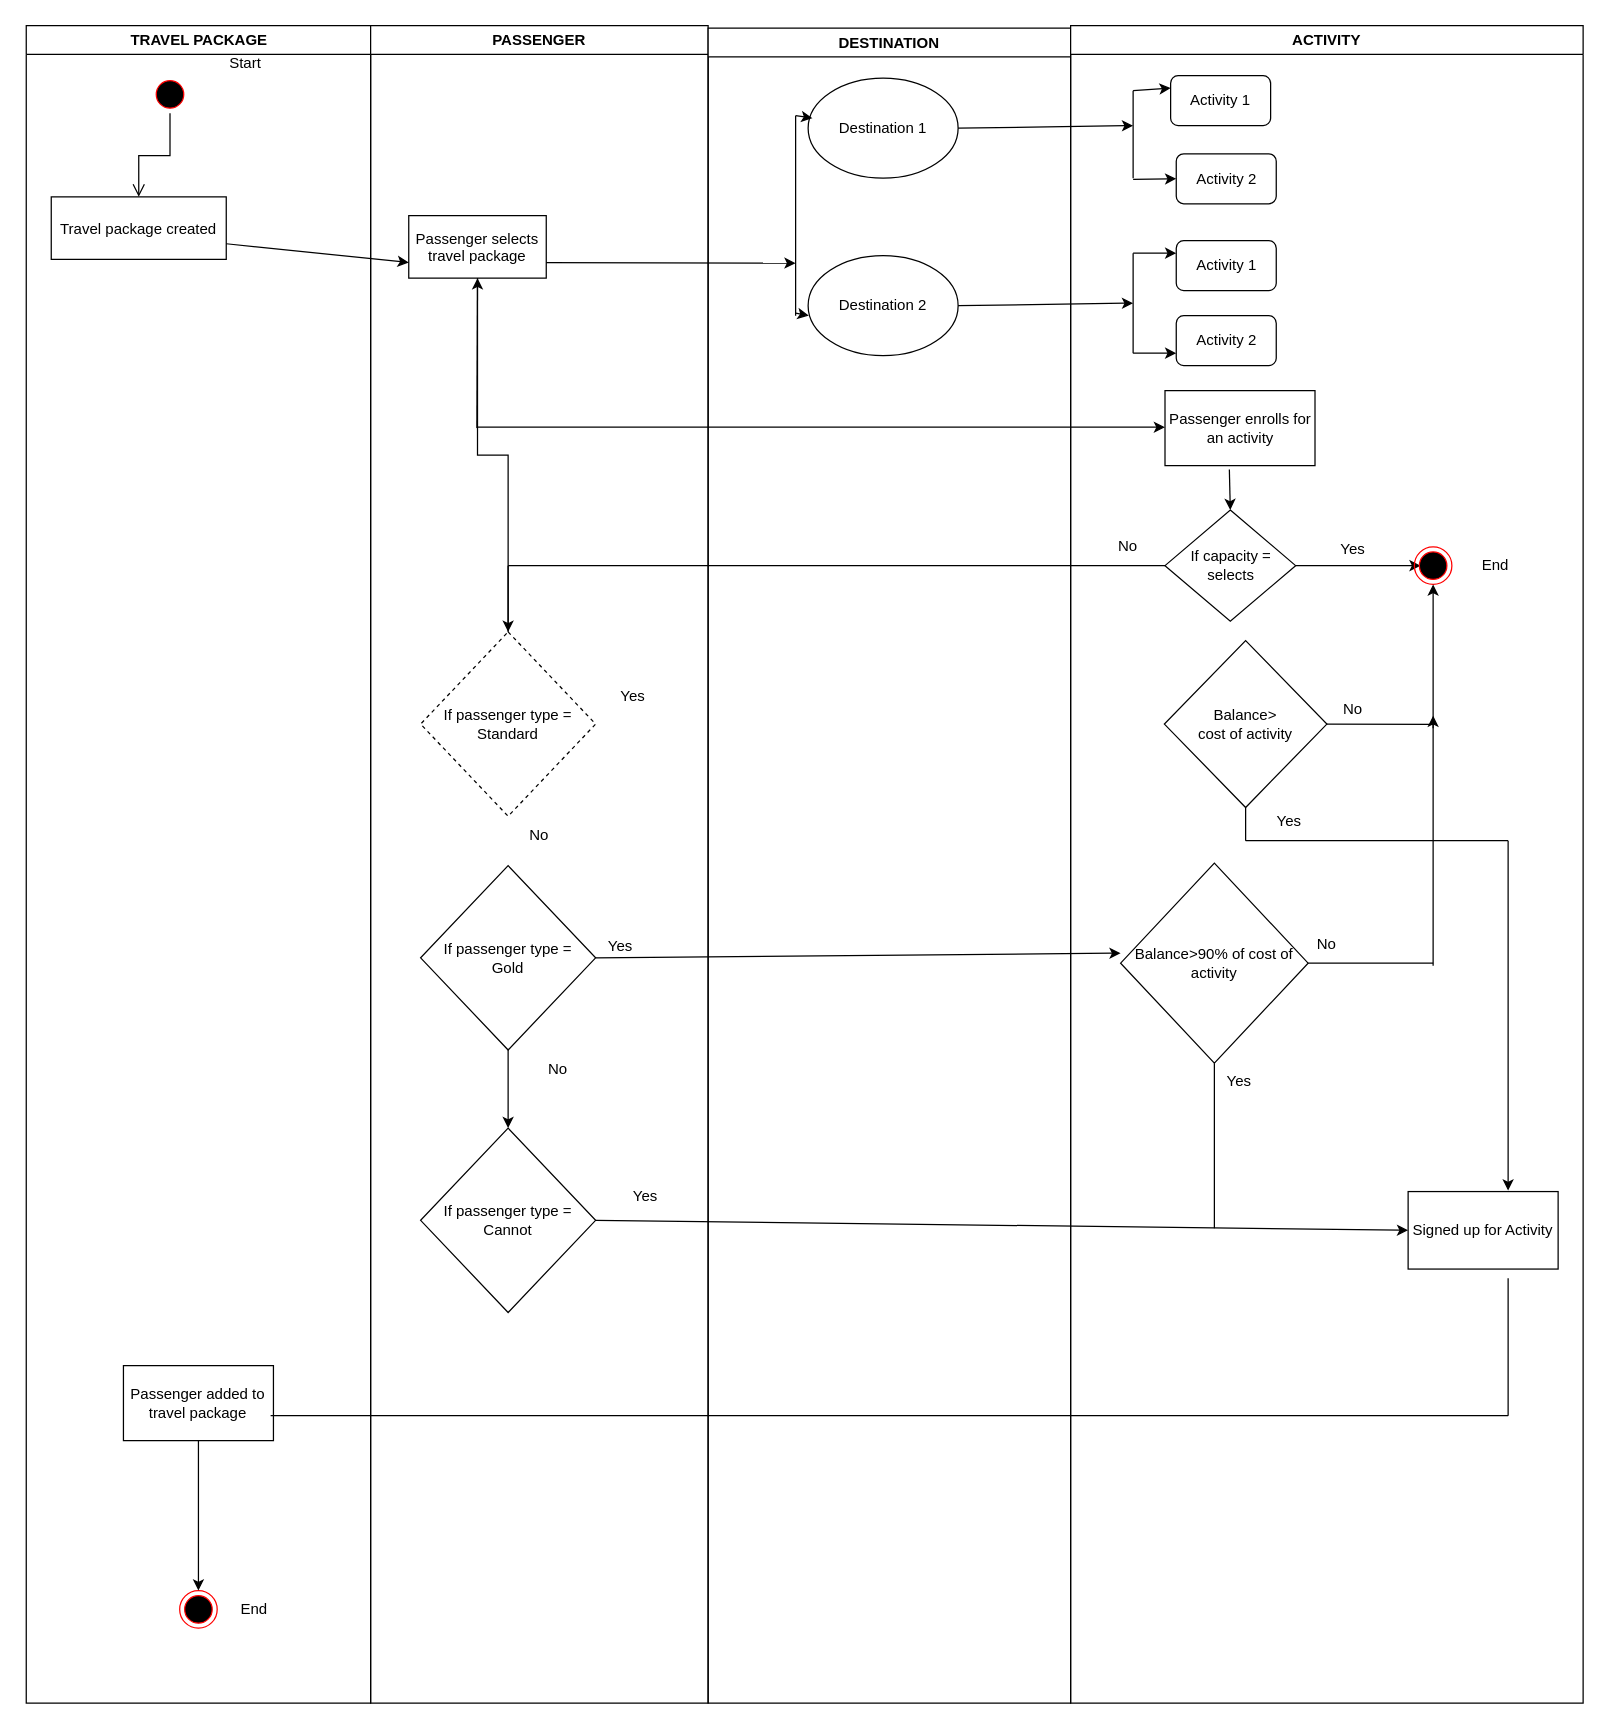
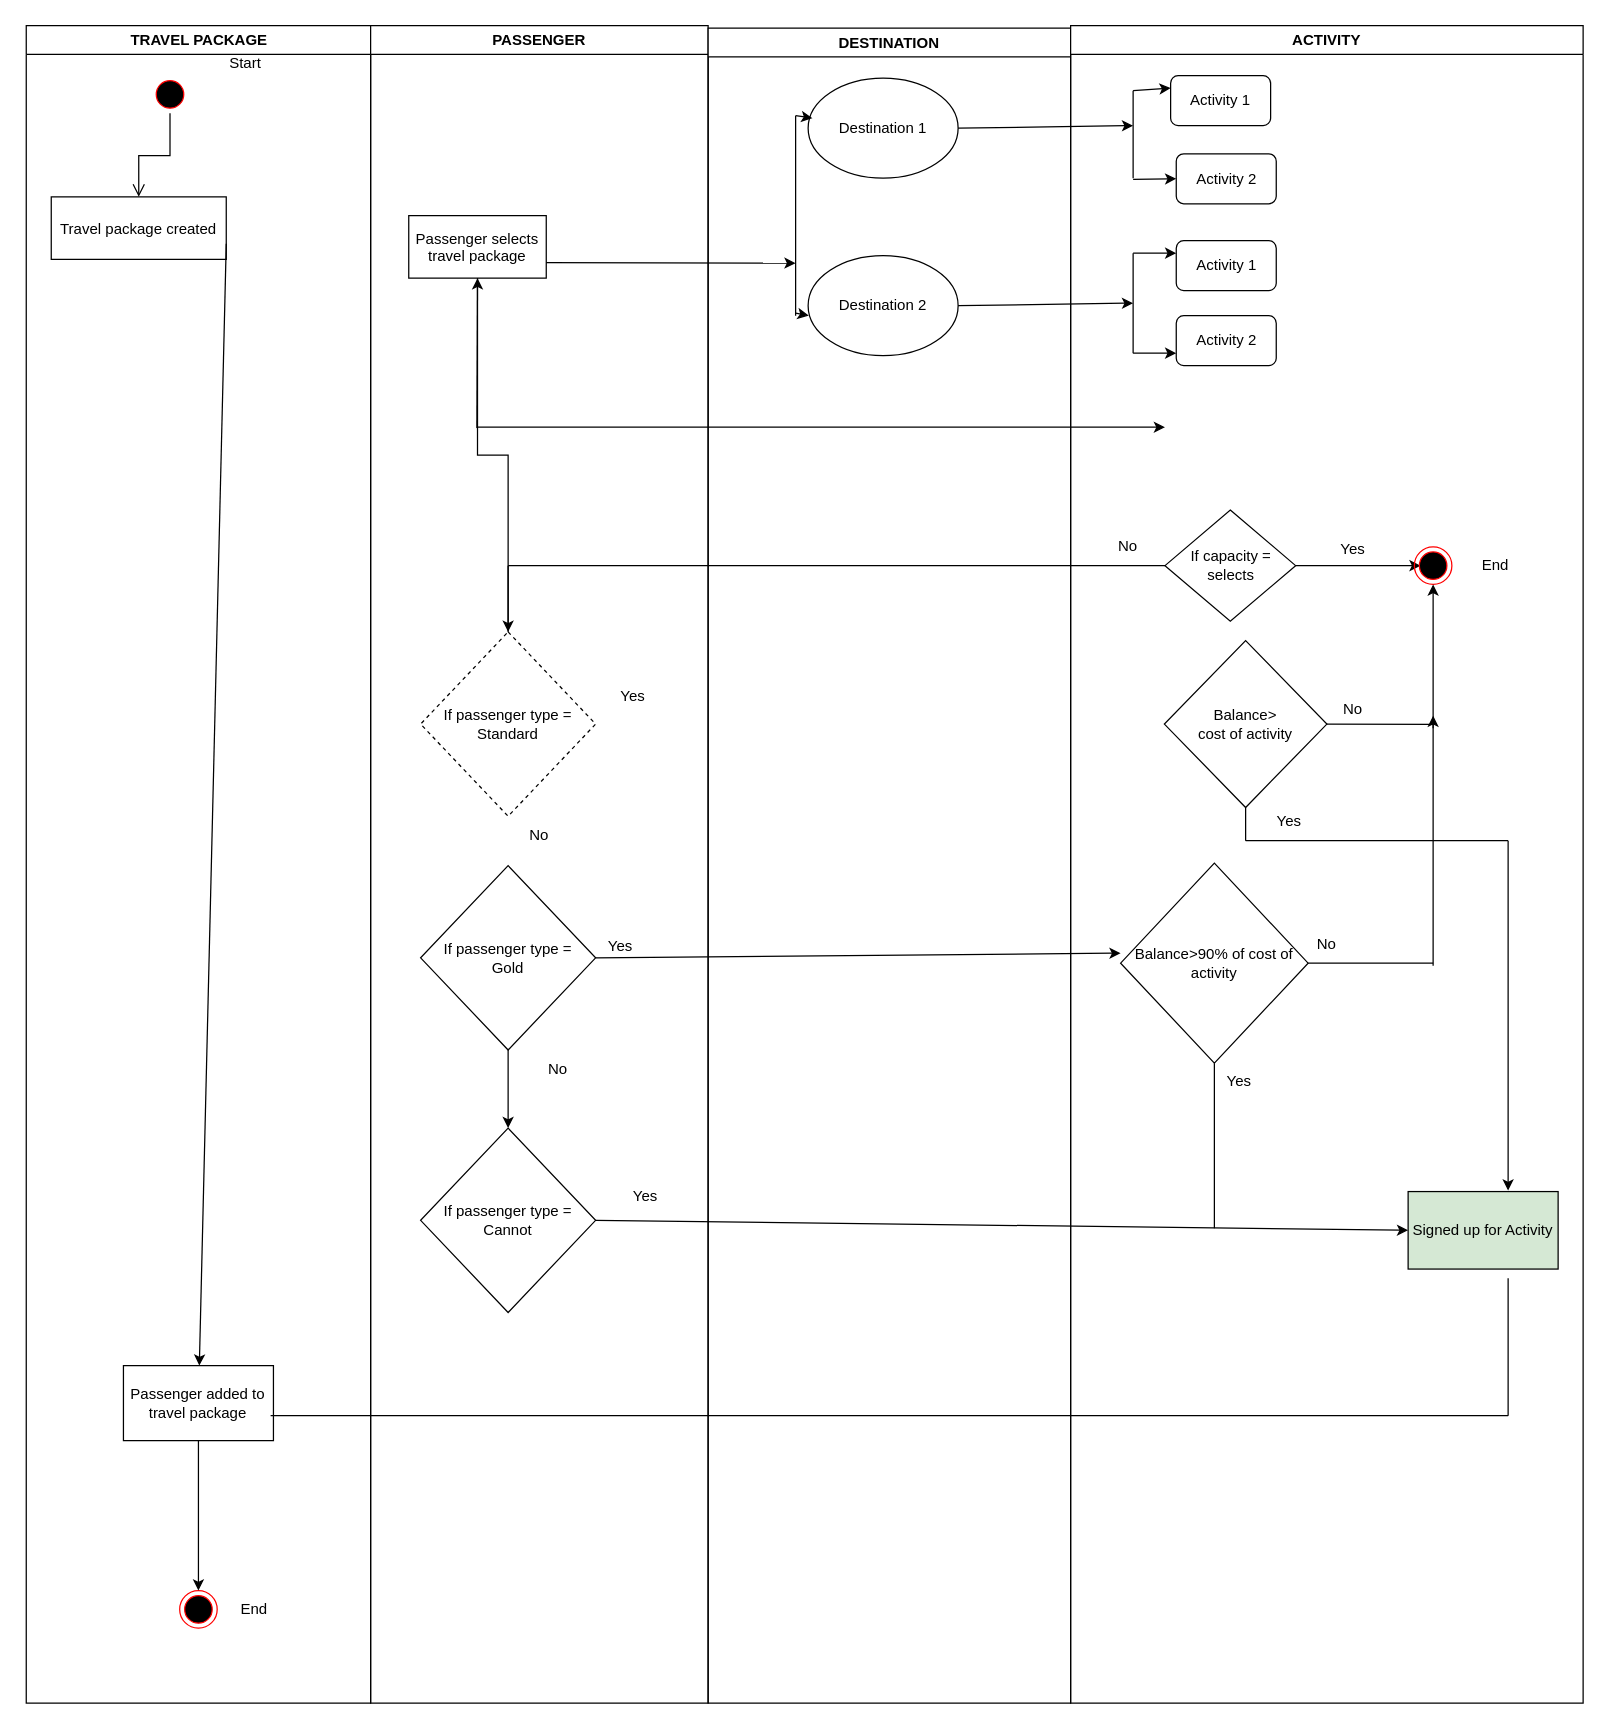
edge "Travel package created" -> "Passenger selects travel package": now "Travel package created" -> "Passenger added to travel package"
node "Passenger enrolls for an activity": removed
edge "Passenger enrolls for an activity" -> "If capacity = selects": removed
node "Signed up for Activity": fillcolor #ffffff -> #d5e8d4
